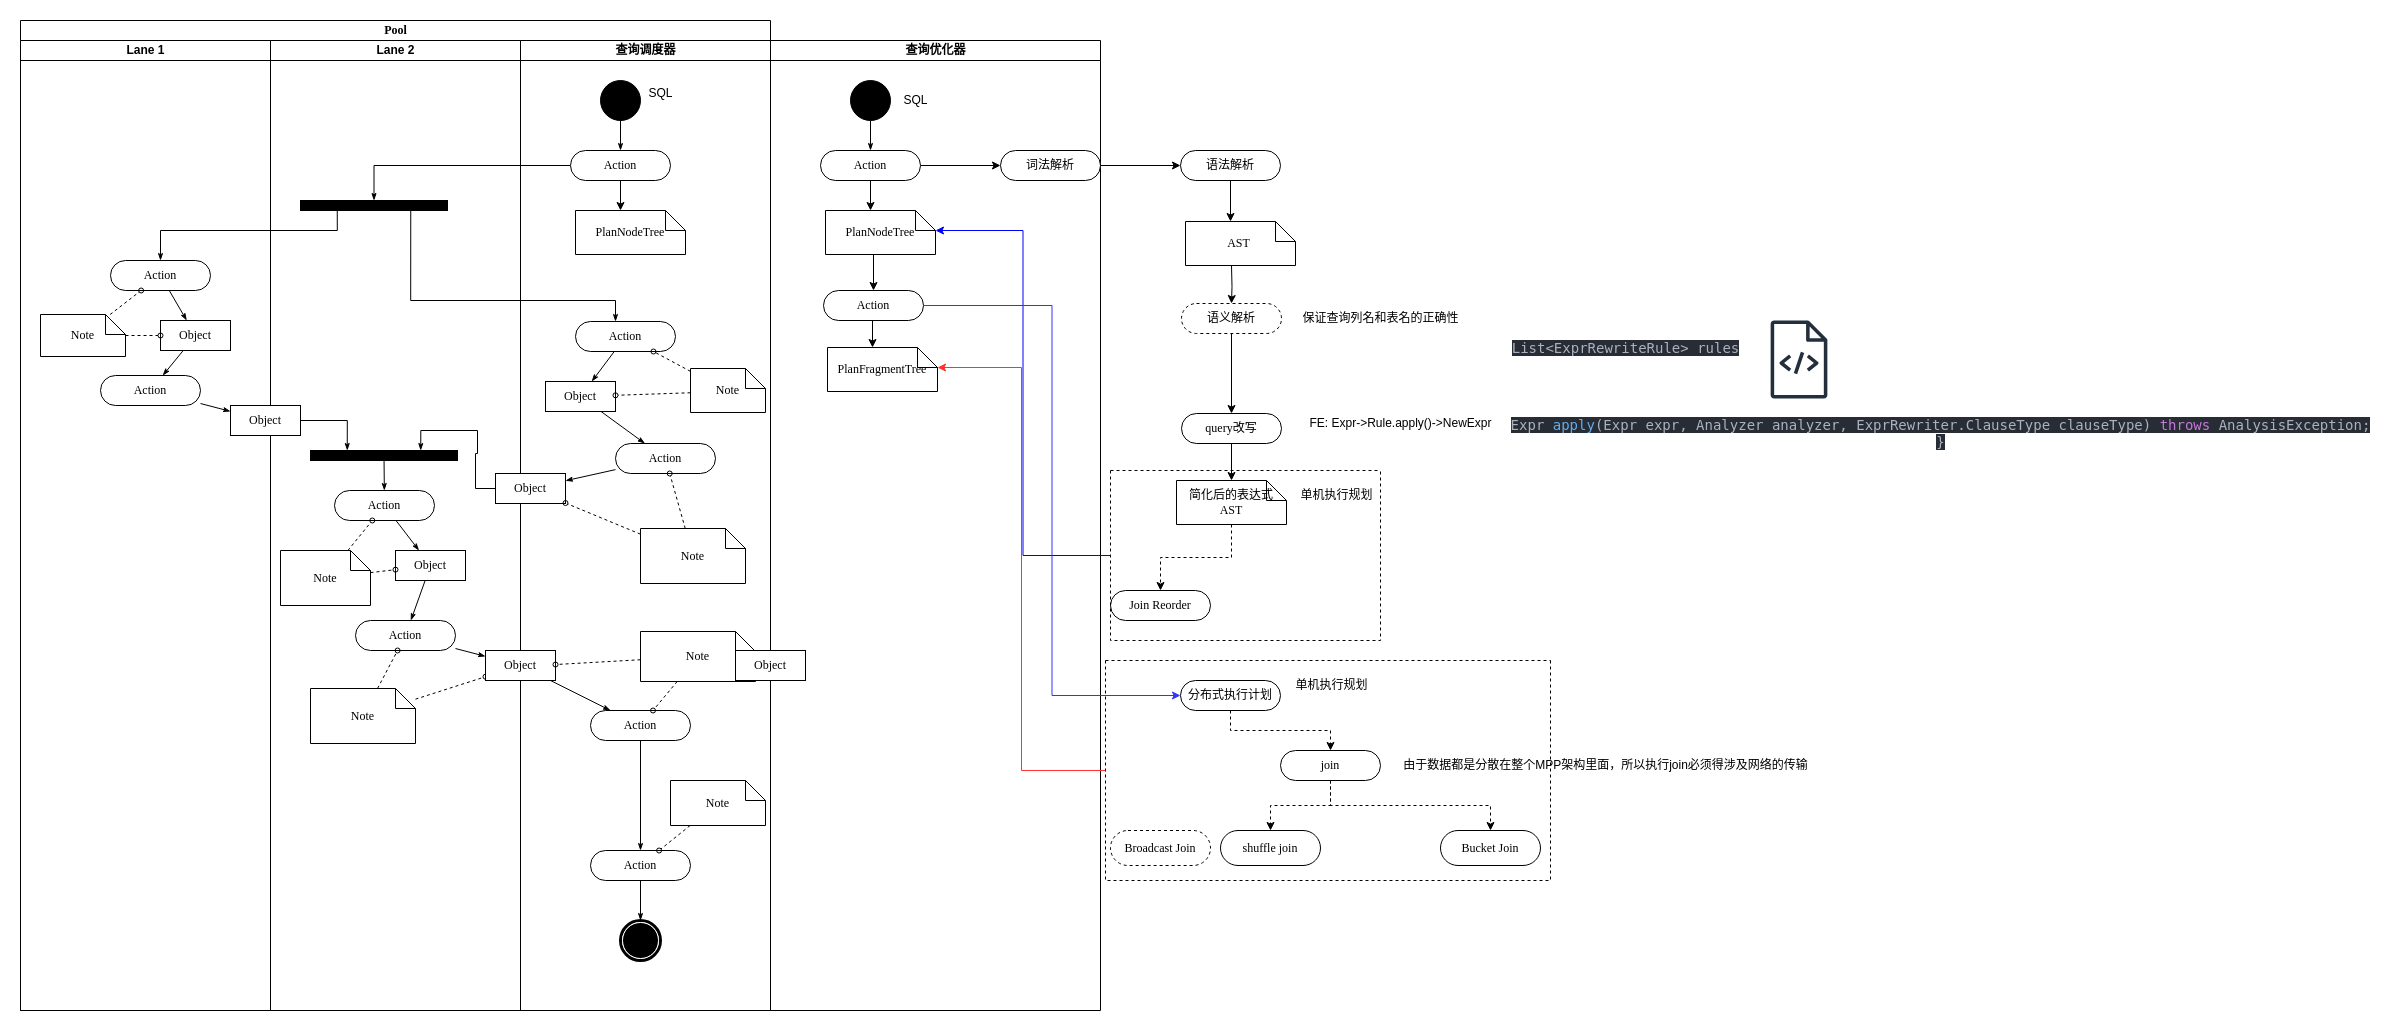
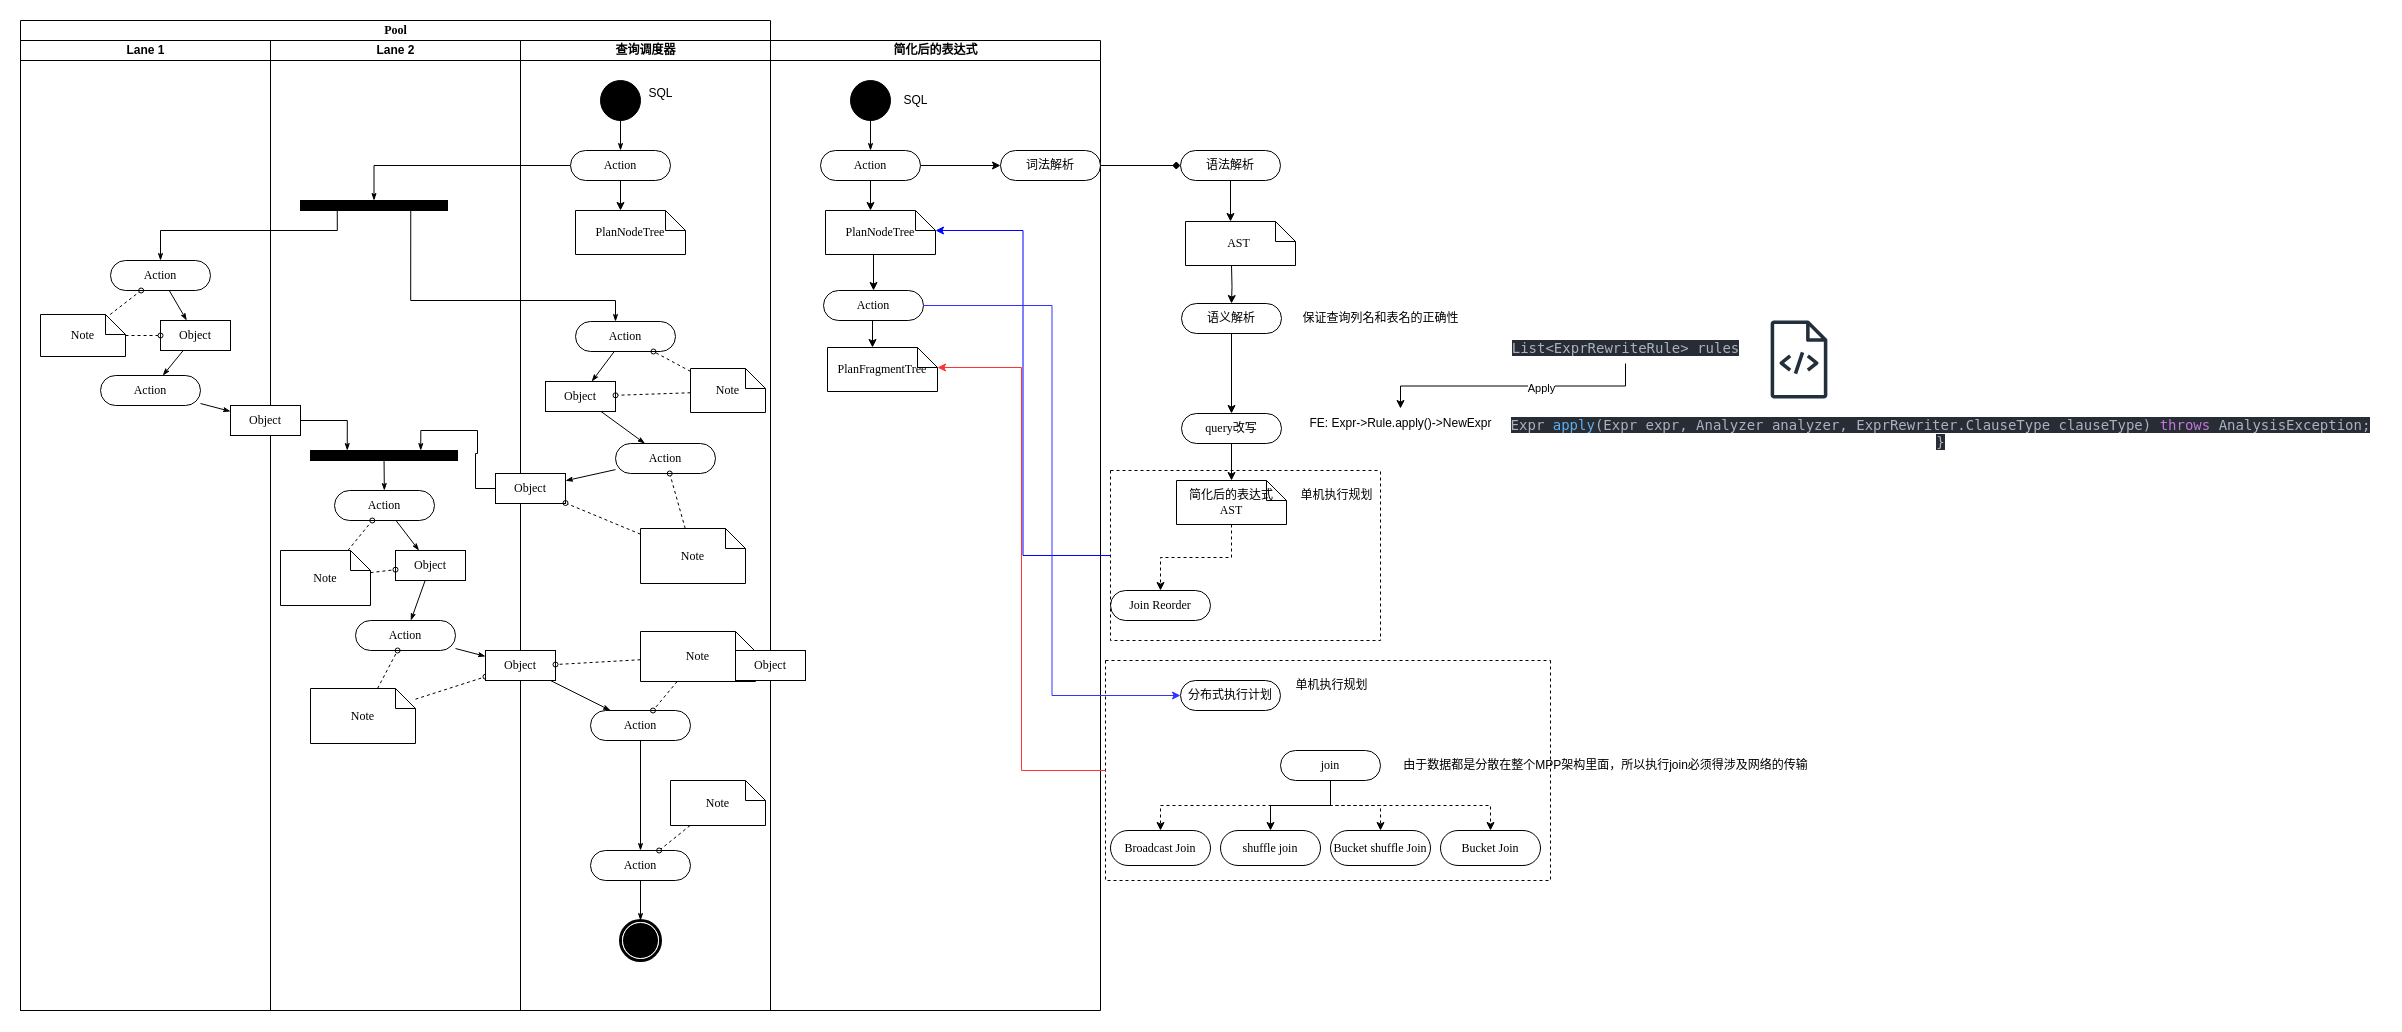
node "查询优化器": label "查询优化器" -> "简化后的表达式"
edge "词法解析" -> "语法解析": arrowhead classic -> diamond
node "语义解析": style dashed -> solid
edge "List<ExprRewriteRule> rules" -> "FE: Expr->Rule.apply()->NewExpr": added, label "Apply"
edge "分布式执行计划" -> "join": removed
edge "join" -> "Broadcast Join": added
edge "join" -> "shuffle join": style dashed -> solid
edge "join" -> "Bucket shuffle Join": added
node "Broadcast Join": style dashed -> solid
node "Bucket shuffle Join": added
